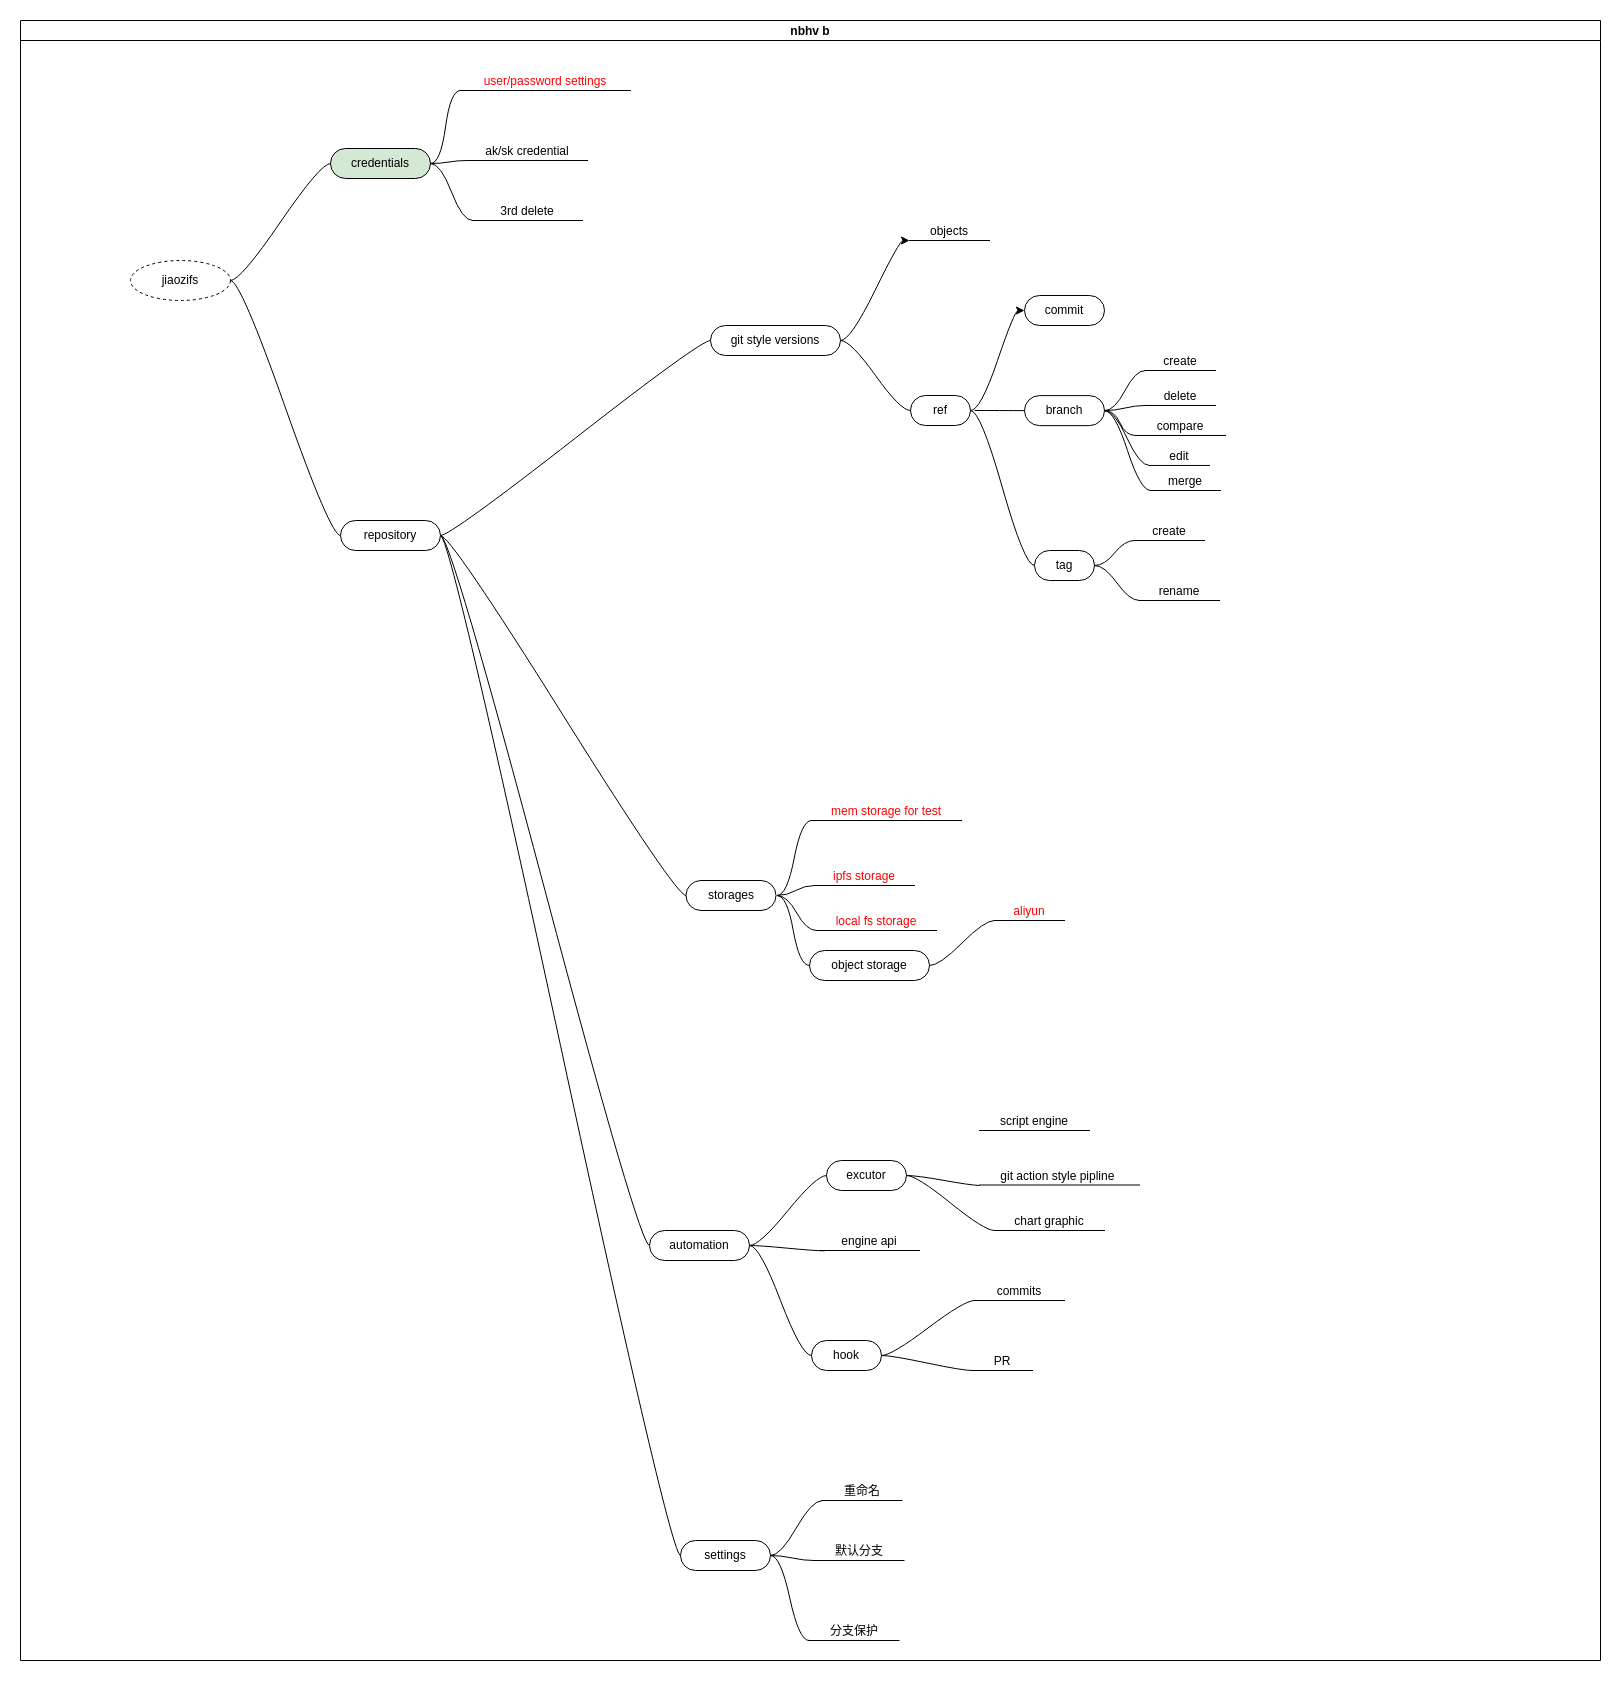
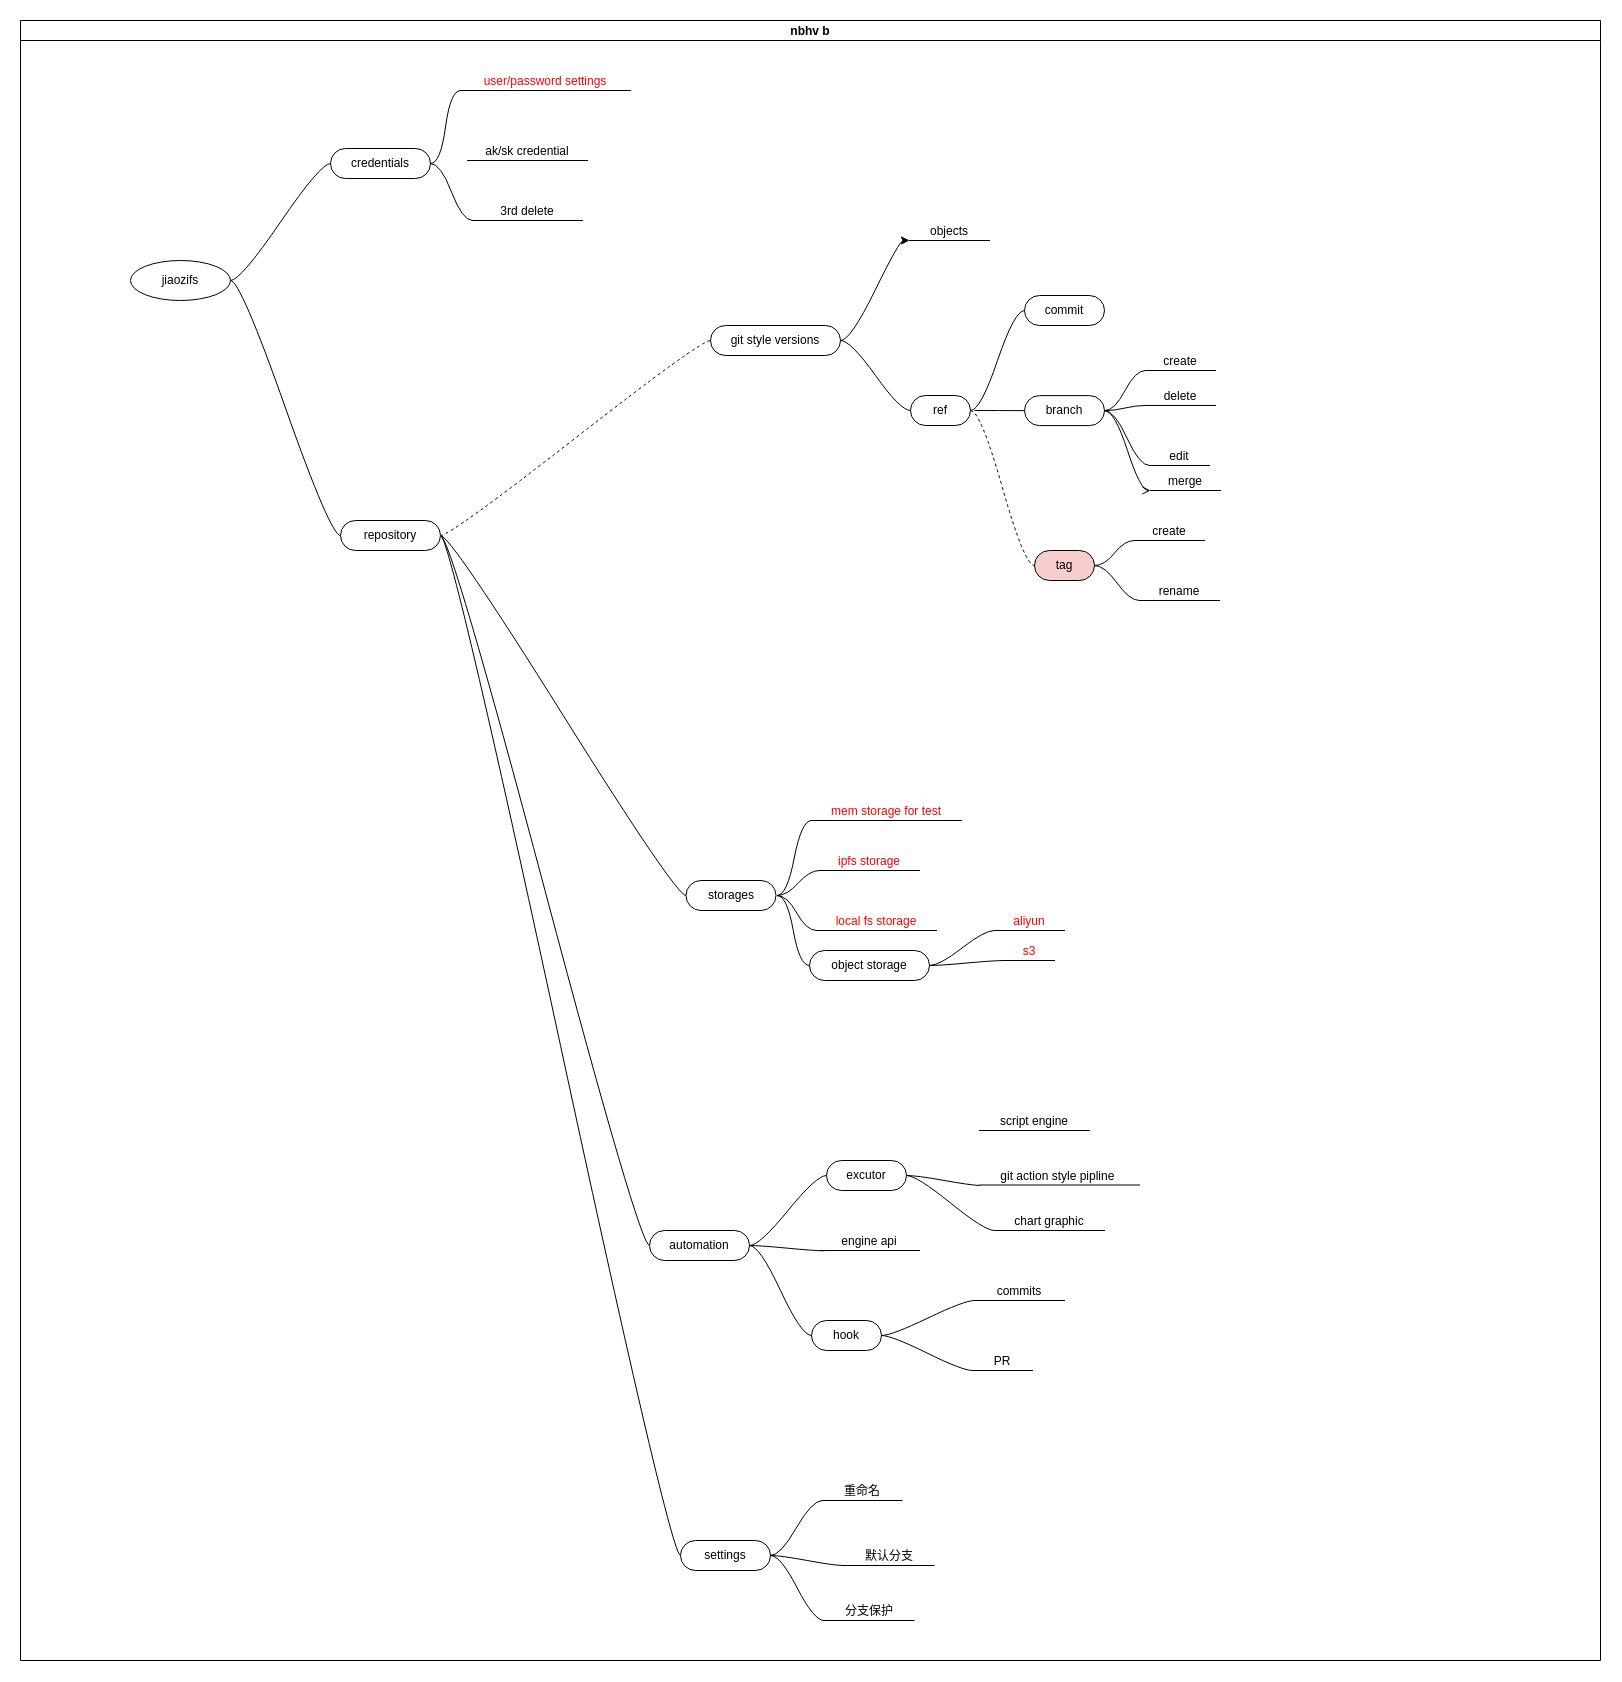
edge "ak/sk credential" -- "credentials": removed
node "credentials": fillcolor #d5e8d4 -> #ffffff
node "jiaozifs": style dashed -> solid
edge "ref" -> "commit": arrowhead classic -> none
node "compare": removed
edge "branch" -- "compare": removed
edge "git style versions" -- "repository": style solid -> dashed
edge "branch" -- "merge": arrowhead none -> open
edge "ref" -- "tag": style solid -> dashed
node "tag": fillcolor #ffffff -> #f8cecc
node "ipfs storage": moved (865, 871) -> (870, 856)
node "aliyun": size 70x20 -> 70x30
node "s3": added
edge "s3" -- "object storage": added
node "hook": moved (847, 1356) -> (847, 1336)
node "默认分支": moved (859, 1546) -> (889, 1551)
node "分支保护": moved (854, 1626) -> (869, 1606)
